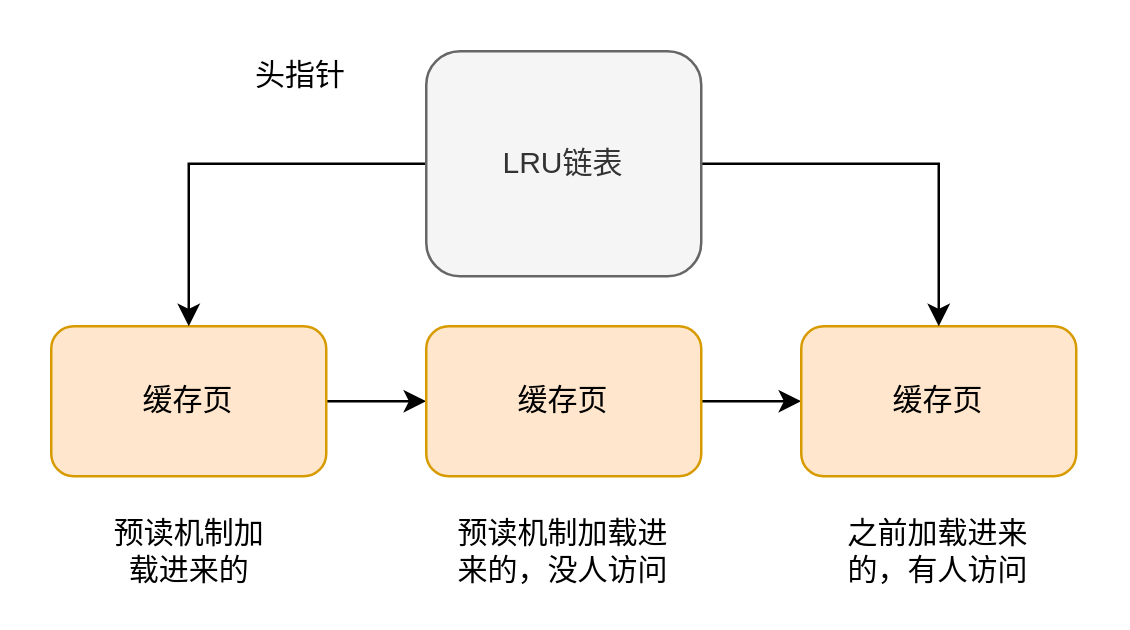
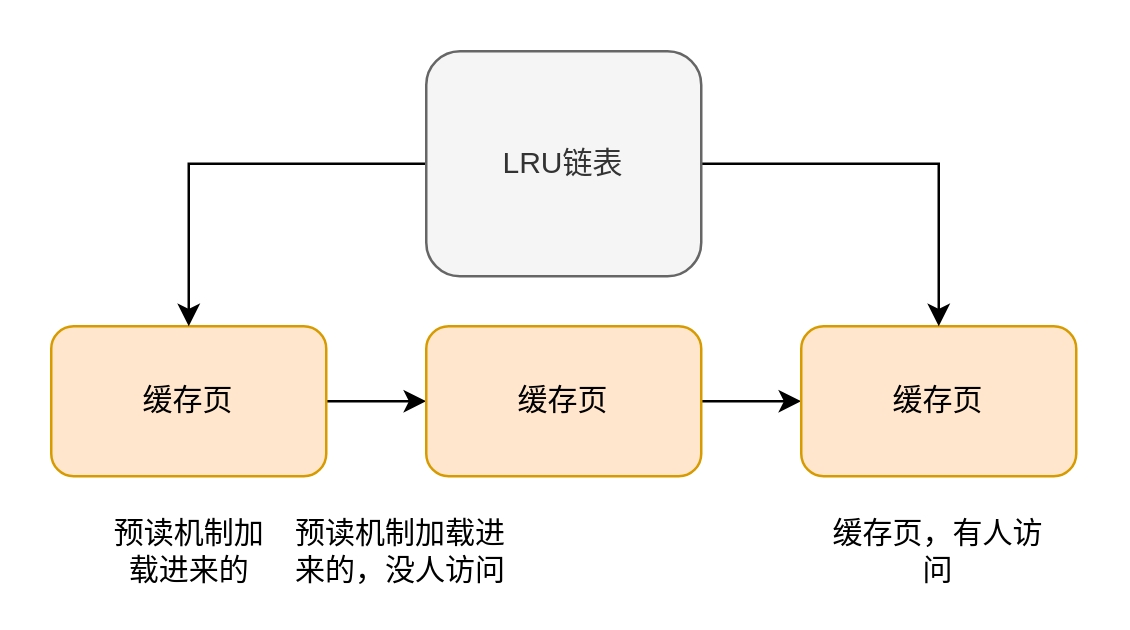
node "头指针": removed
node "预读机制加载进来的，没人访问": moved (564, 551) -> (401, 551)
node "之前加载进来的，有人访问": label "之前加载进来的，有人访问" -> "缓存页，有人访问"
